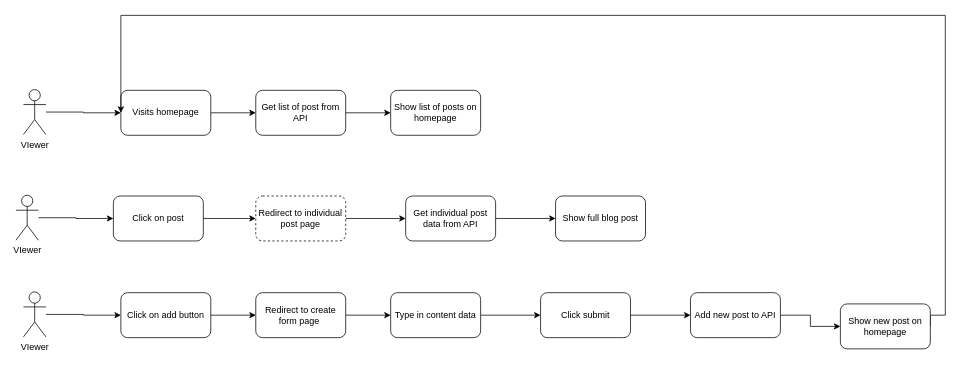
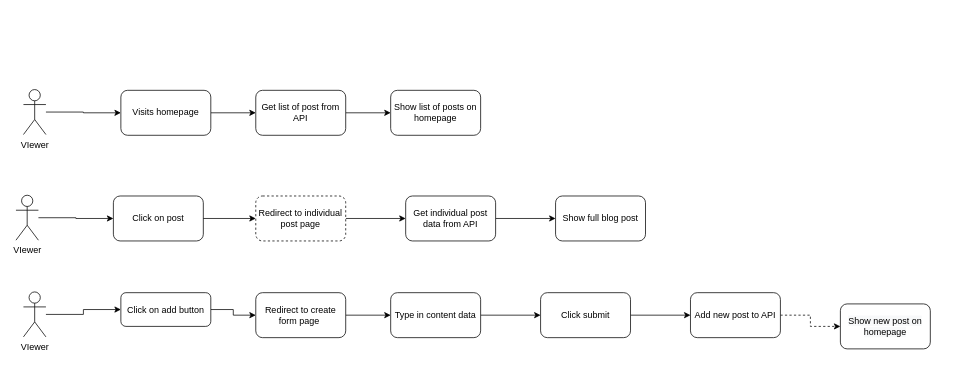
edge "Show new post on homepage" -> "Visits homepage": removed
node "Click on add button": size 90x45 -> 90x34
edge "Add new post to API" -> "Show new post on homepage": style solid -> dashed
